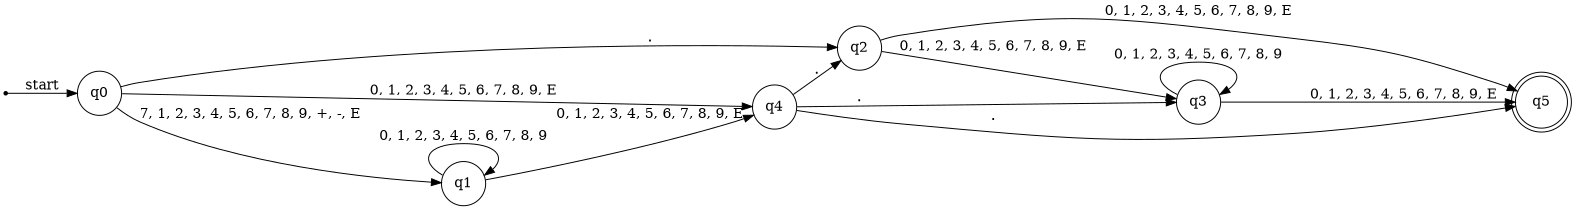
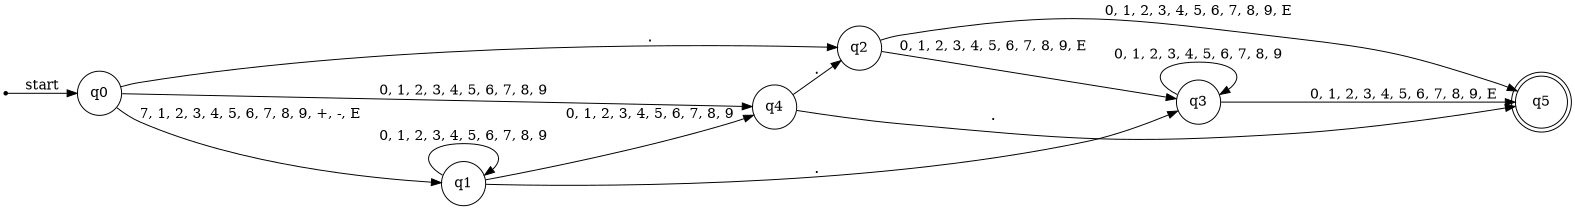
edge "q0" -> "q4": label "0, 1, 2, 3, 4, 5, 6, 7, 8, 9, E" -> "0, 1, 2, 3, 4, 5, 6, 7, 8, 9"
edge "q4" -> "q3": now "q1" -> "q3"
edge "q1" -> "q4": label "0, 1, 2, 3, 4, 5, 6, 7, 8, 9, E" -> "0, 1, 2, 3, 4, 5, 6, 7, 8, 9"
